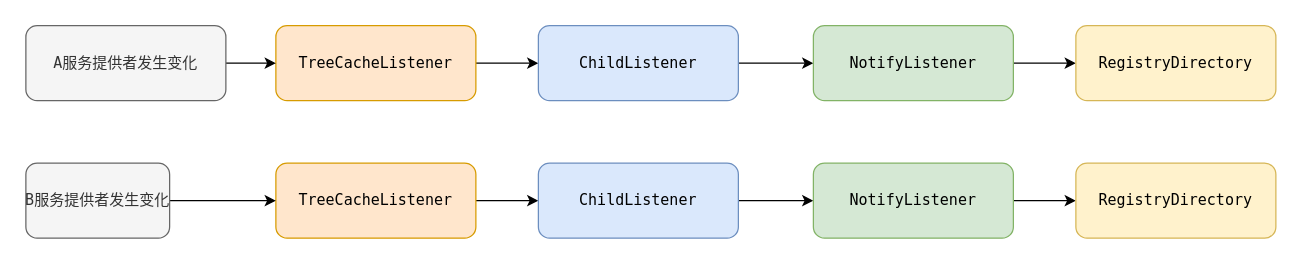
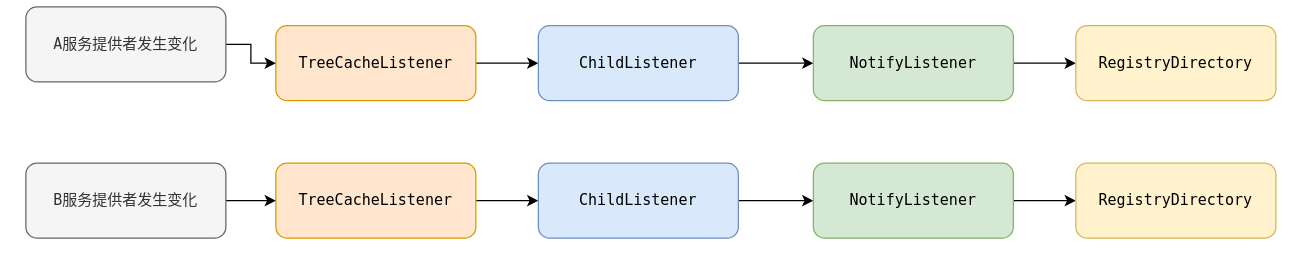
node "A服务提供者发生变化": moved (126, 63) -> (126, 44)
node "B服务提供者发生变化": size 144x75 -> 200x75
